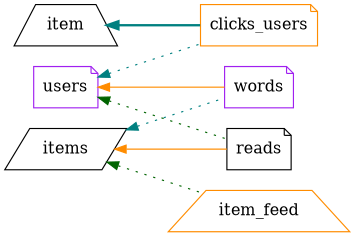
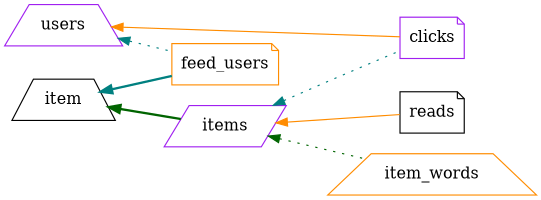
node "clicks_users": label "clicks_users" -> "feed_users"
node "users": shape note -> trapezium
node "words": label "words" -> "clicks"
edge "items" -> "item": added
edge "reads" -> "users": removed
node "items": color black -> purple
node "item_feed": label "item_feed" -> "item_words"
